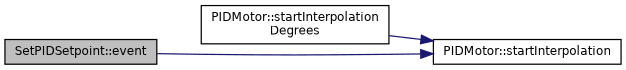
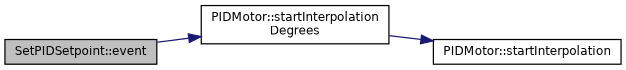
edge "SetPIDSetpoint::event" -> "PIDMotor::startInterpolation": now "SetPIDSetpoint::event" -> "PIDMotor::startInterpolation Degrees"
